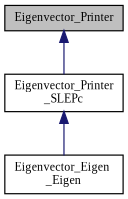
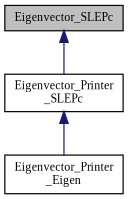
node "Eigenvector_Printer": label "Eigenvector_Printer" -> "Eigenvector_SLEPc"
node "Eigenvector_Eigen _Eigen": label "Eigenvector_Eigen _Eigen" -> "Eigenvector_Printer _Eigen"
